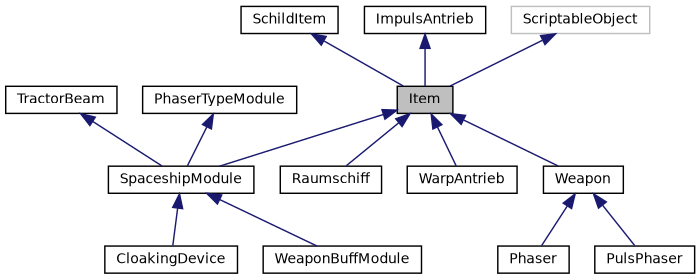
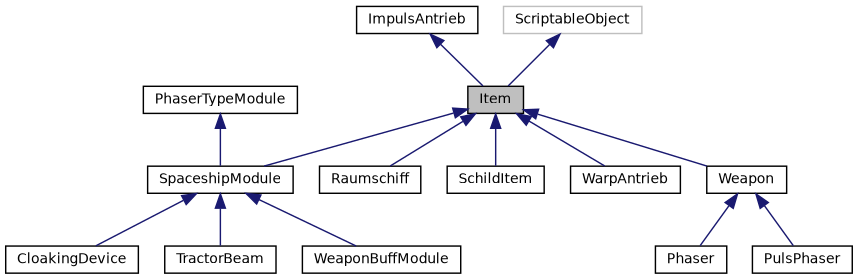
edge "Item" -> "SchildItem": reversed
edge "SpaceshipModule" -> "TractorBeam": reversed
